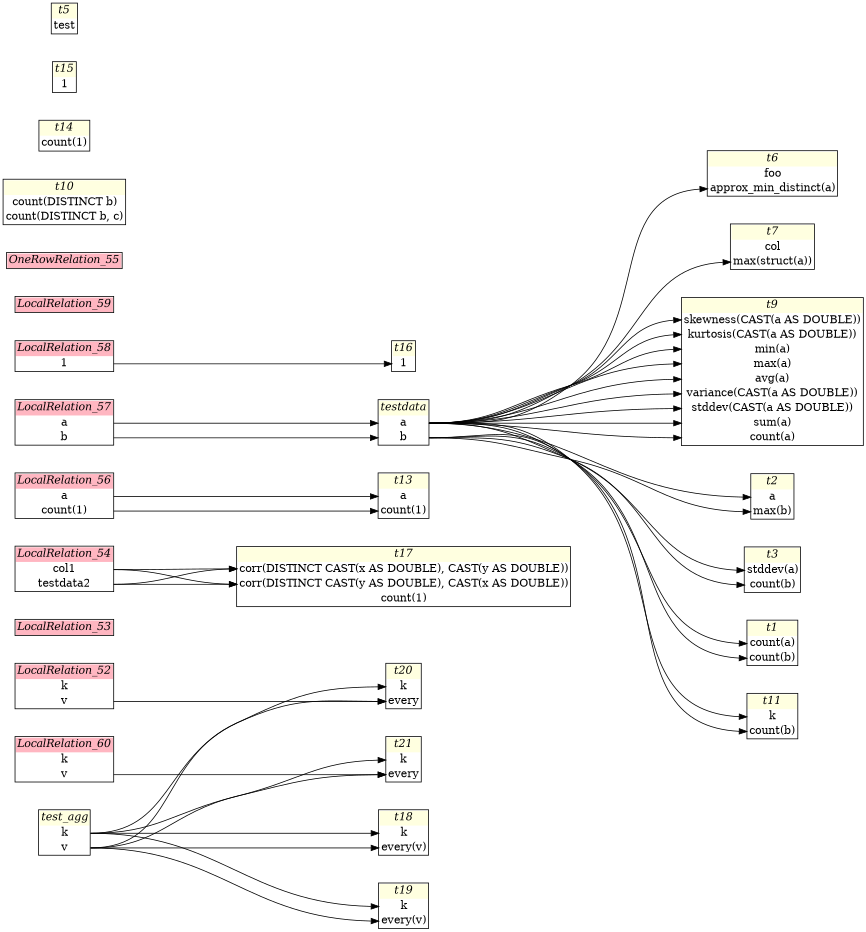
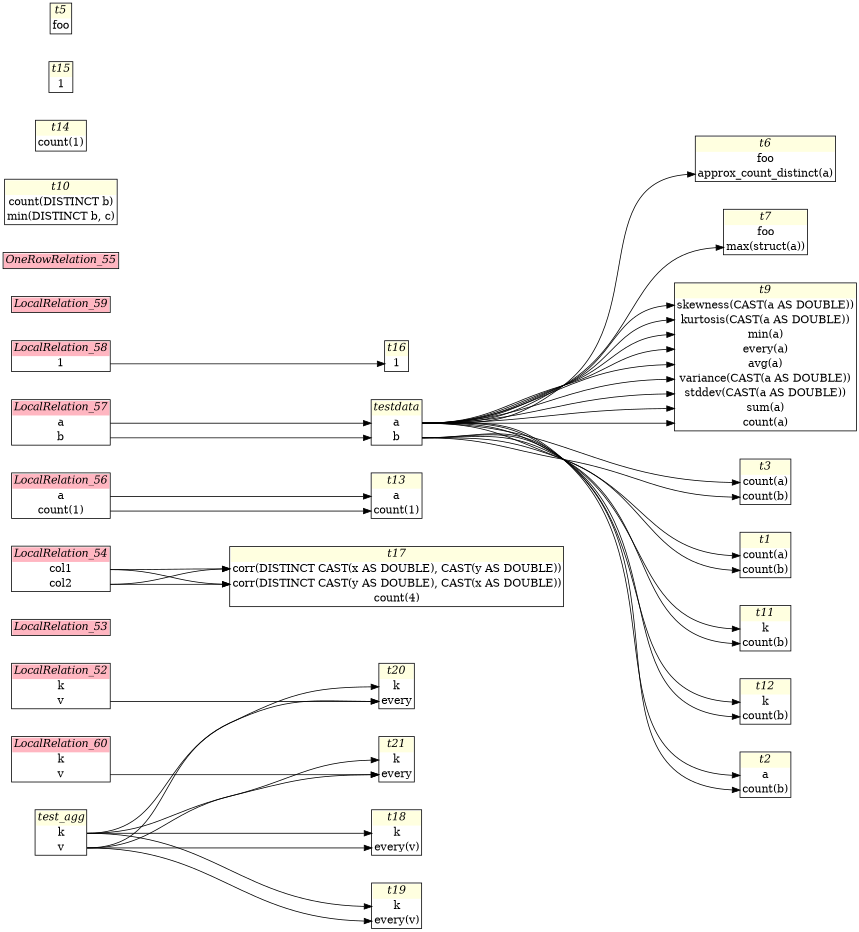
node "t5": text "test" -> "foo"
node "t6": text "approx_min_distinct(a)" -> "approx_count_distinct(a)"
node "t10": text "count(DISTINCT b, c)" -> "min(DISTINCT b, c)"
node "t7": text "col" -> "foo"
node "t9": text "max(a)" -> "every(a)"
node "t2": text "max(b)" -> "count(b)"
node "t3": text "stddev(a)" -> "count(a)"
node "LocalRelation_54": text "testdata2" -> "col2"
node "t17": text "count(1)" -> "count(4)"
node "t12": added
